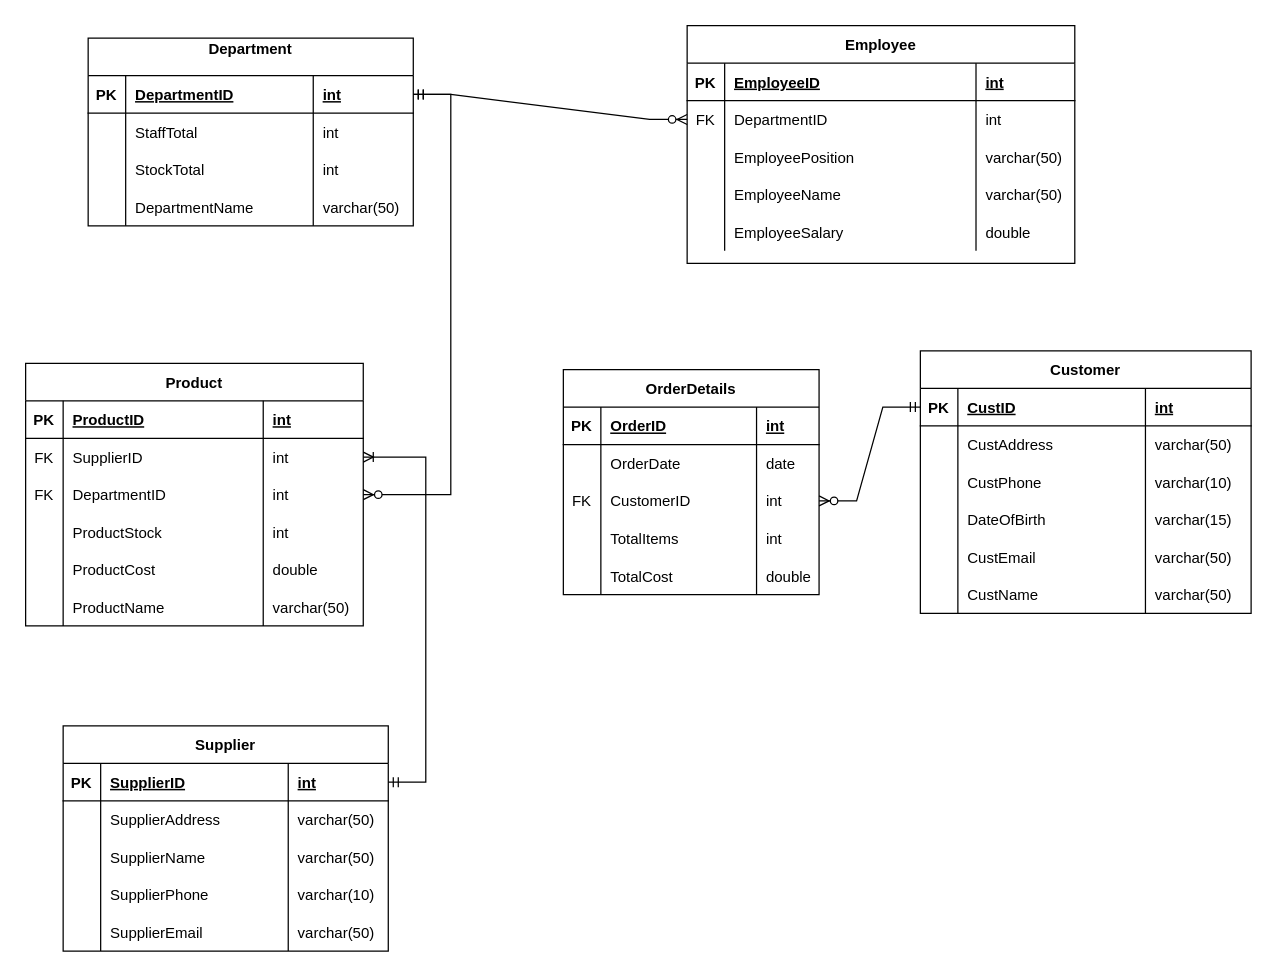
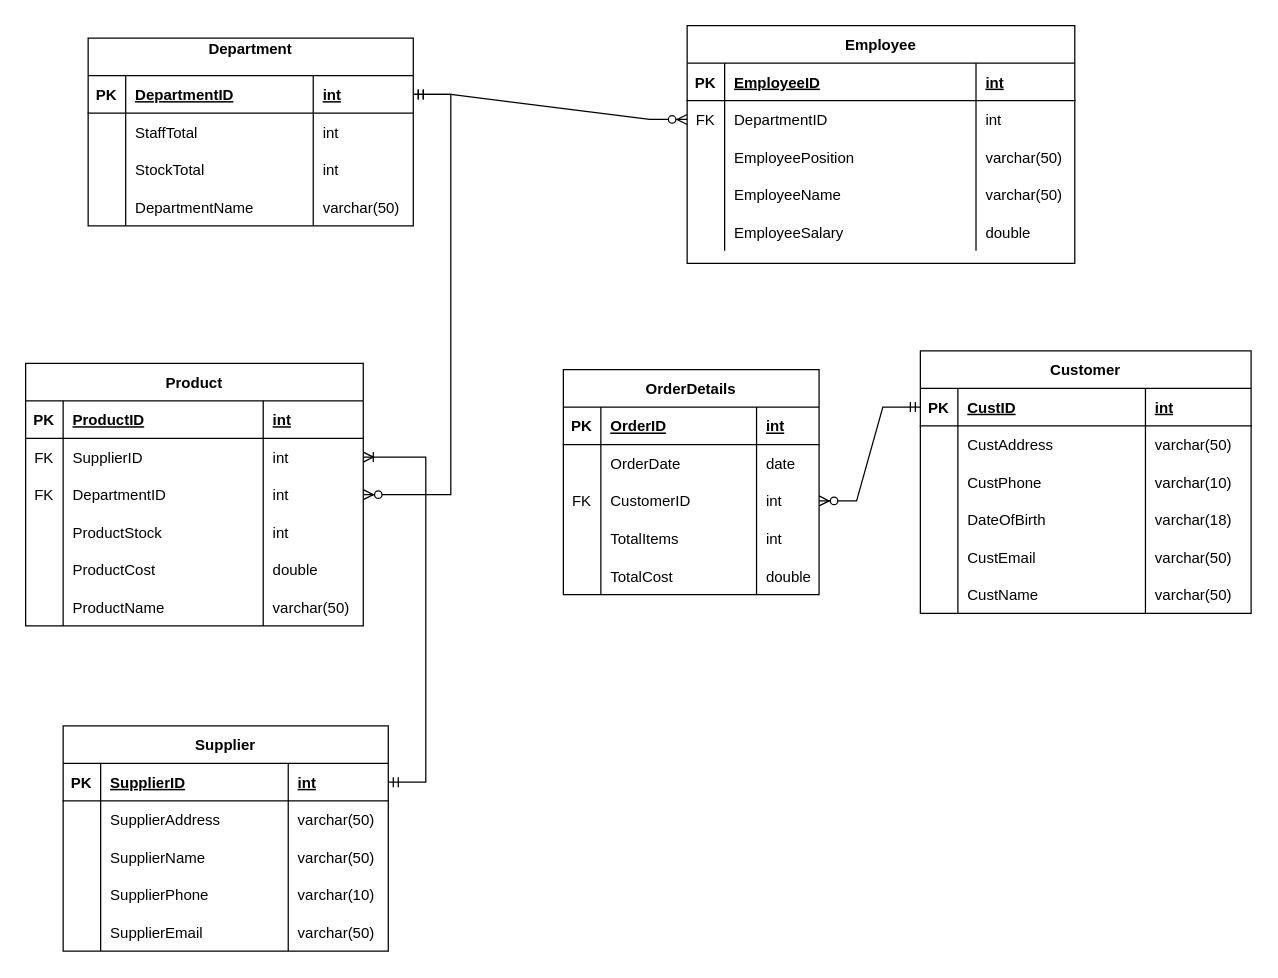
node "varchar(15)": label "varchar(15)" -> "varchar(18)"
